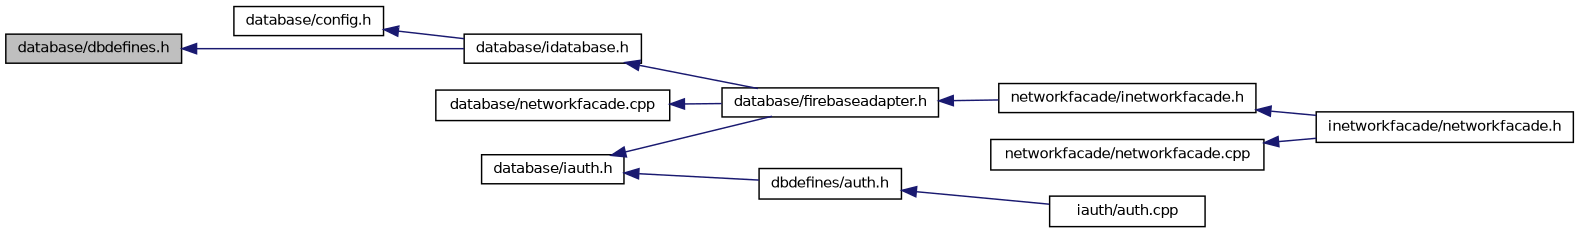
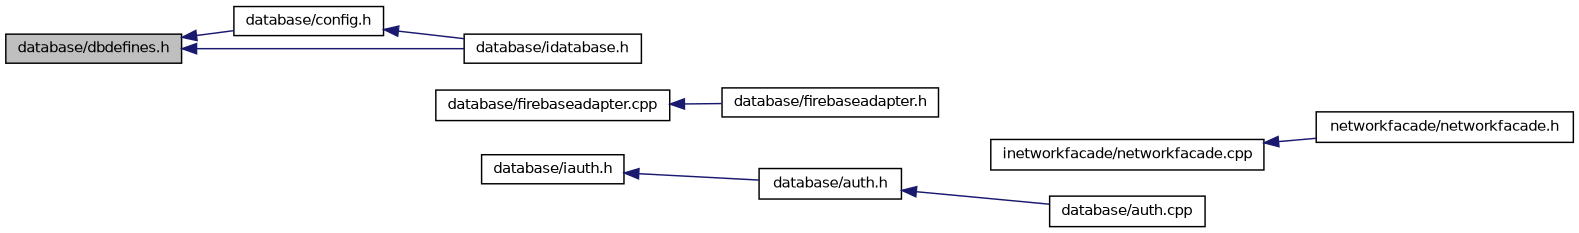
edge "database/config.h" -> "database/dbdefines.h": added
edge "database/firebaseadapter.h" -> "database/idatabase.h": removed
node "networkfacade/inetworkfacade.h": removed
node "database/networkfacade.cpp": label "database/networkfacade.cpp" -> "database/firebaseadapter.cpp"
node "inetworkfacade/networkfacade.h": label "inetworkfacade/networkfacade.h" -> "networkfacade/networkfacade.h"
edge "database/firebaseadapter.h" -> "database/iauth.h": removed
node "networkfacade/networkfacade.cpp": label "networkfacade/networkfacade.cpp" -> "inetworkfacade/networkfacade.cpp"
node "dbdefines/auth.h": label "dbdefines/auth.h" -> "database/auth.h"
node "iauth/auth.cpp": label "iauth/auth.cpp" -> "database/auth.cpp"
